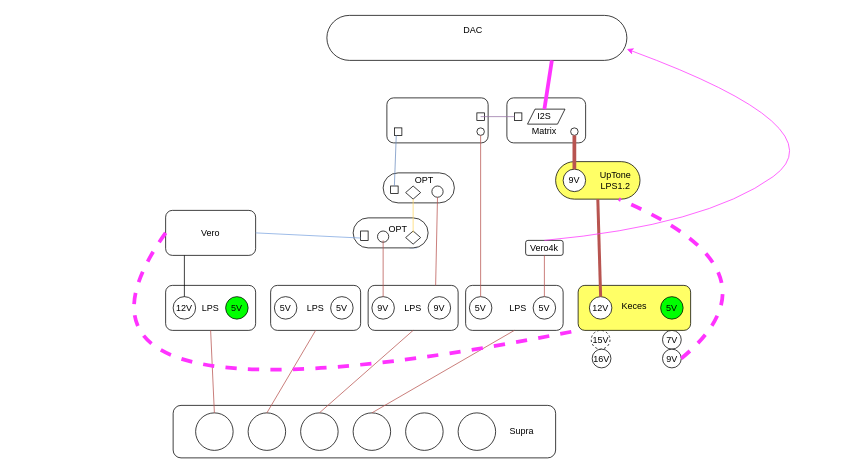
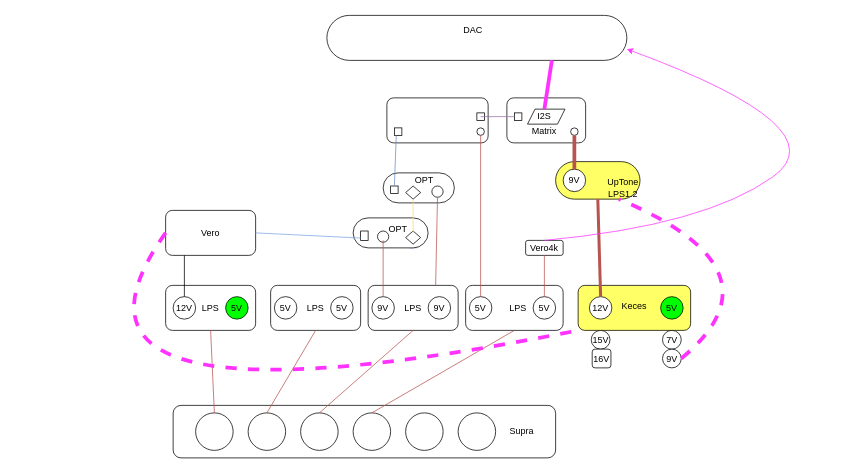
node "UpTone LPS1.2": moved (615, 180) -> (623, 188)
node "15V": style dashed -> solid
node "16V": shape ellipse -> rounded rectangle
